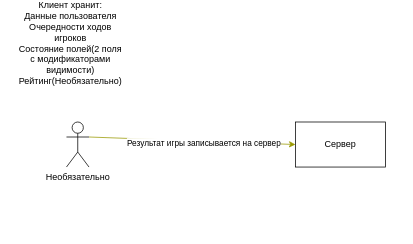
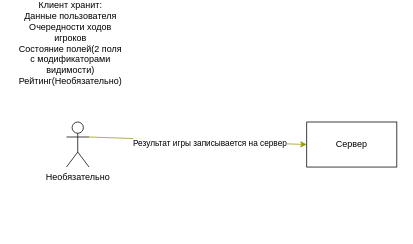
node "Сервер": moved (340, 144) -> (351, 144)
